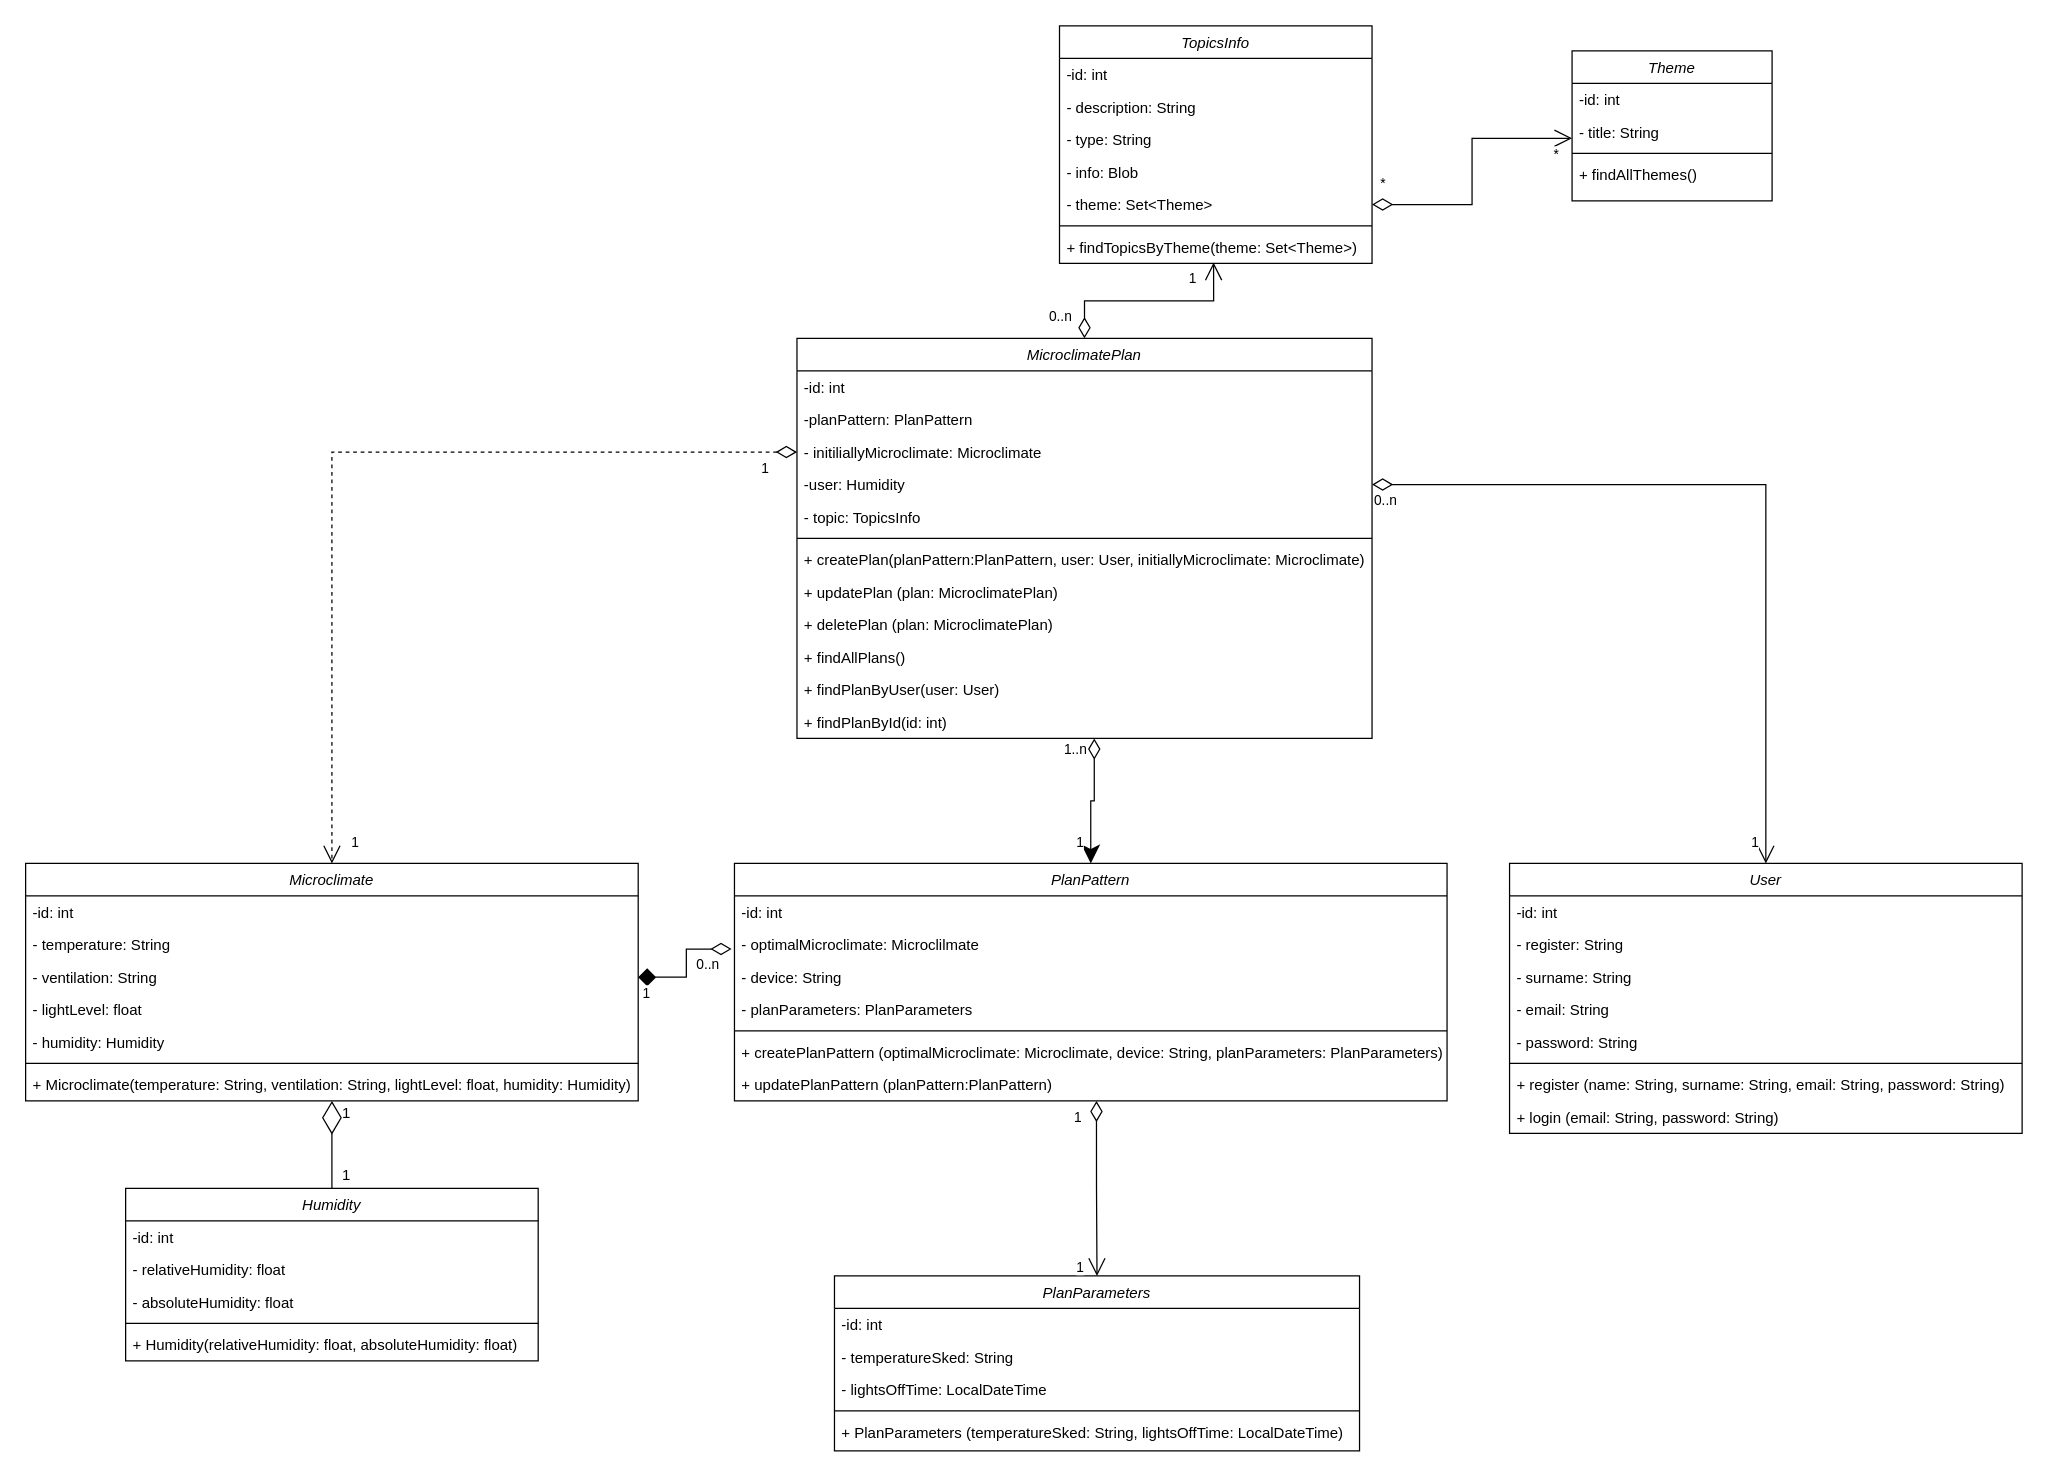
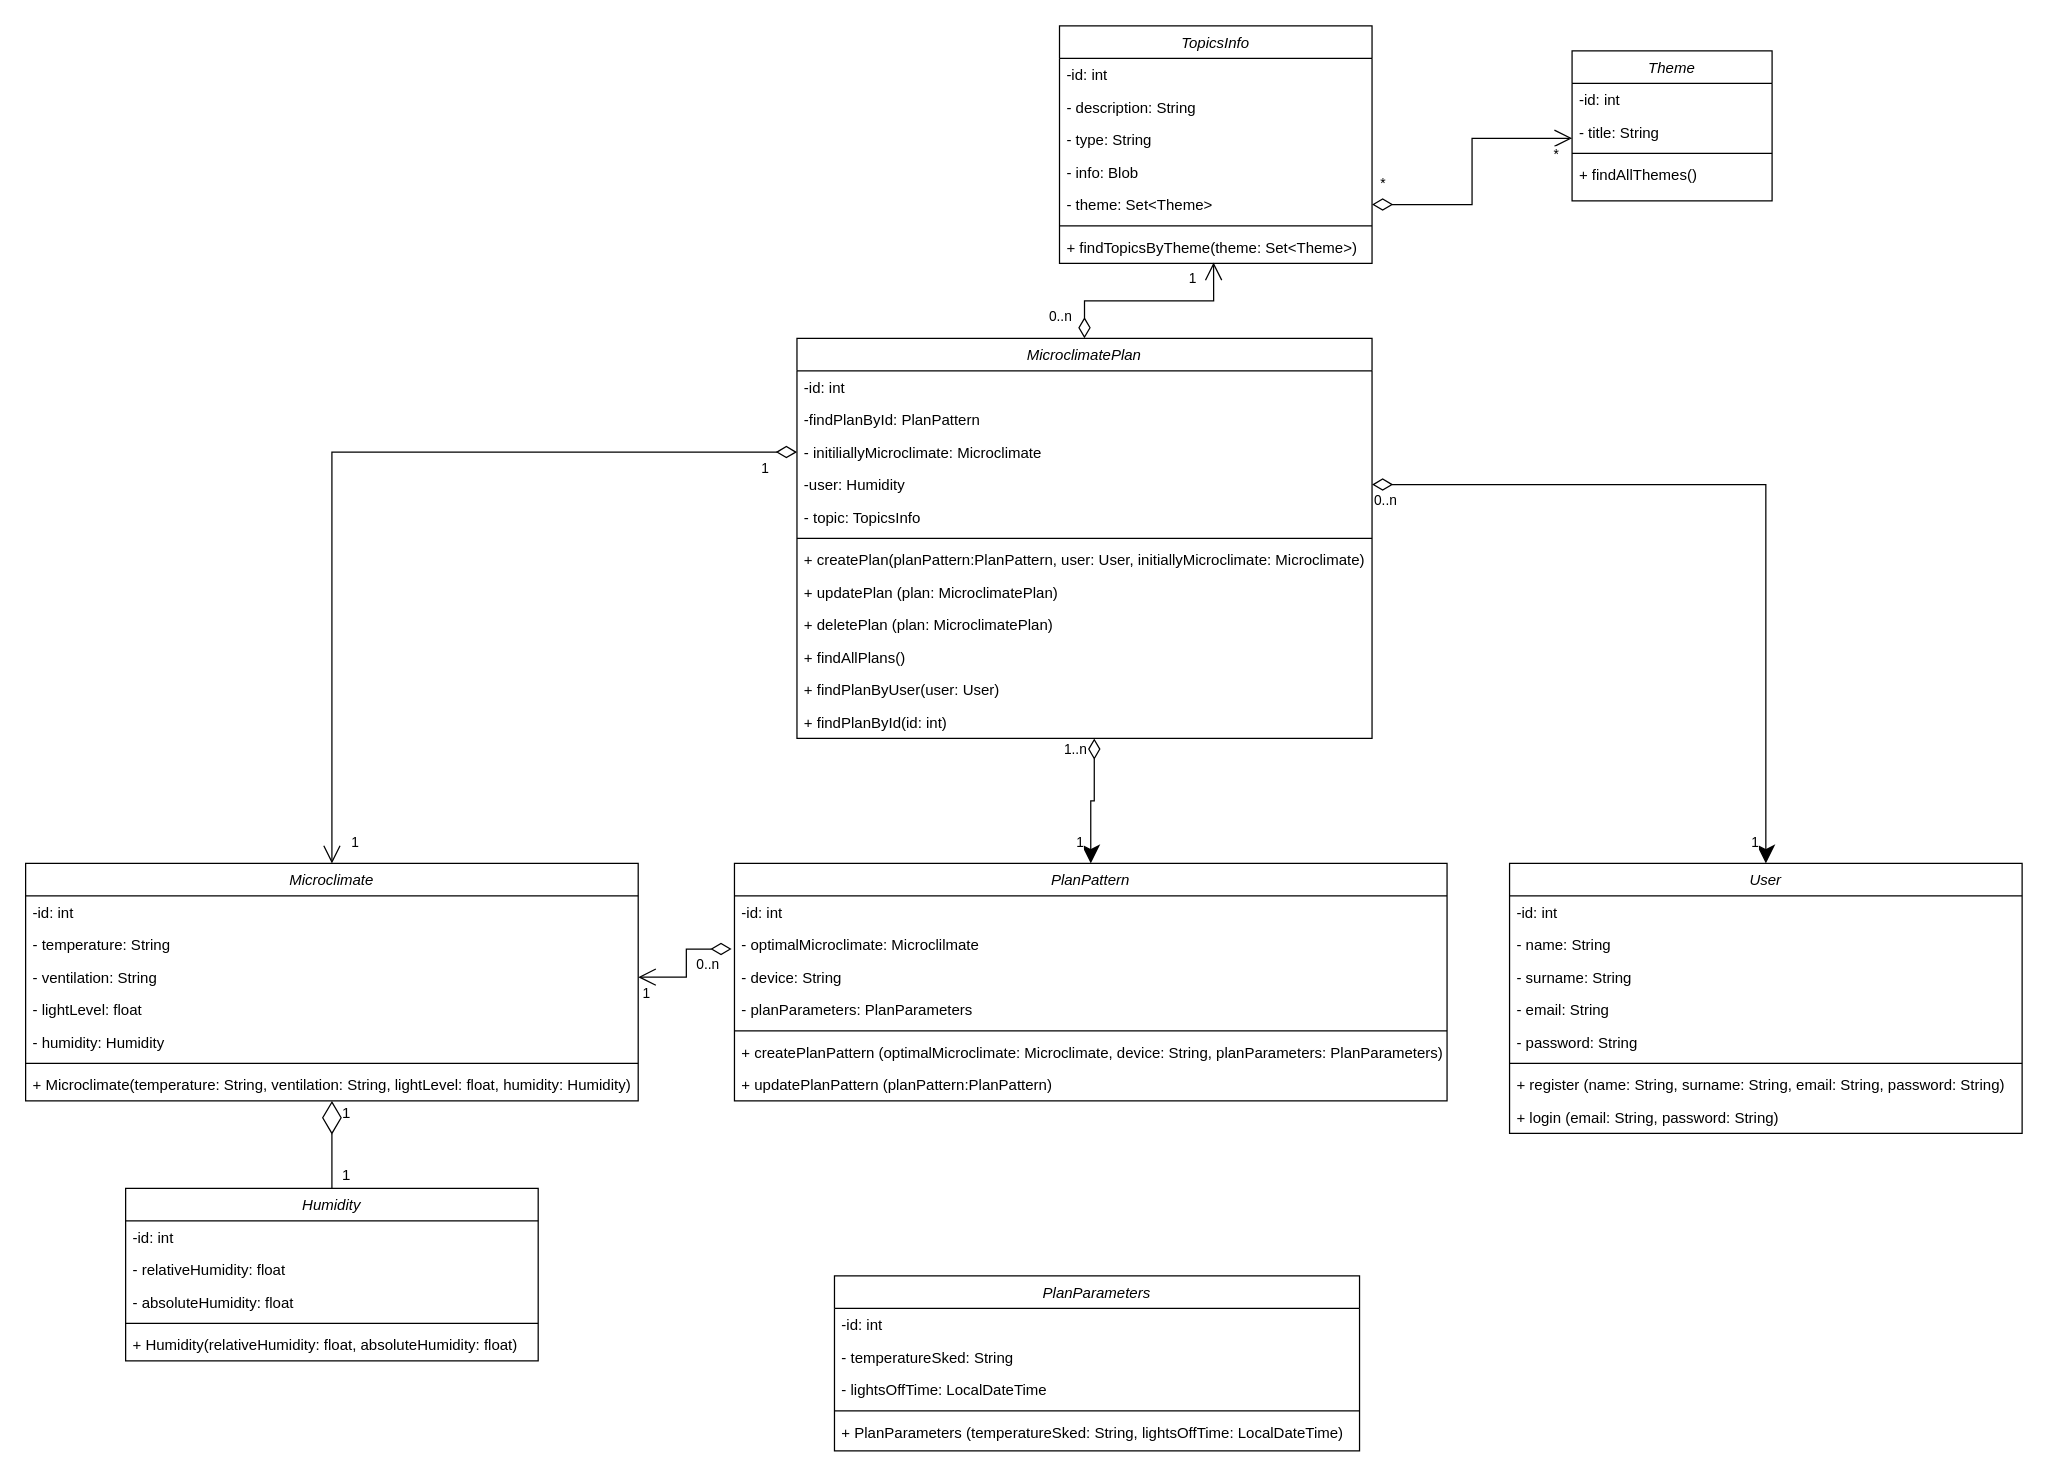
node "-planPattern: PlanPattern": label "-planPattern: PlanPattern" -> "-findPlanById: PlanPattern"
edge "- initiliallyMicroclimate: Microclimate" -- "Microclimate": style dashed -> solid
edge "-user: Humidity" -- "User": arrowhead open -> classic
node "- register: String": label "- register: String" -> "- name: String"
edge "- optimalMicroclimate: Microclilmate" -- "- ventilation: String": arrowhead diamond -> open
edge "+ updatePlanPattern (planPattern:PlanPattern)" -- "PlanParameters": removed, labels "1", "1"
